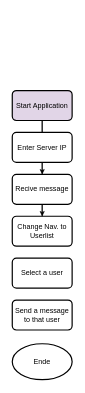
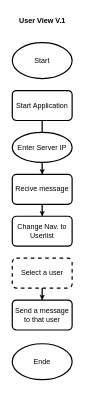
node "User View V.1": added
node "Start": added
node "Start Application": fillcolor #e1d5e7 -> #ffffff
node "Enter Server IP": shape rounded rectangle -> ellipse
node "Select a user": style solid -> dashed
edge "Select a user" -> "Send a message to that user": added
